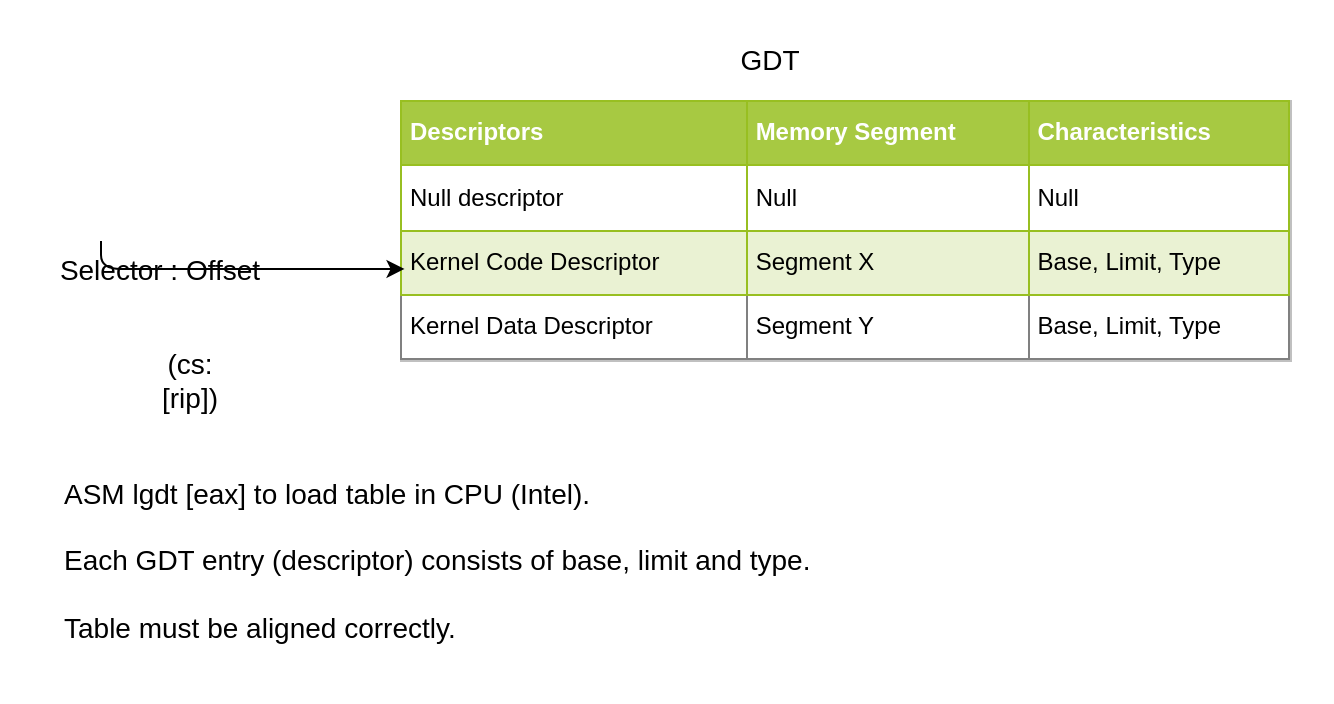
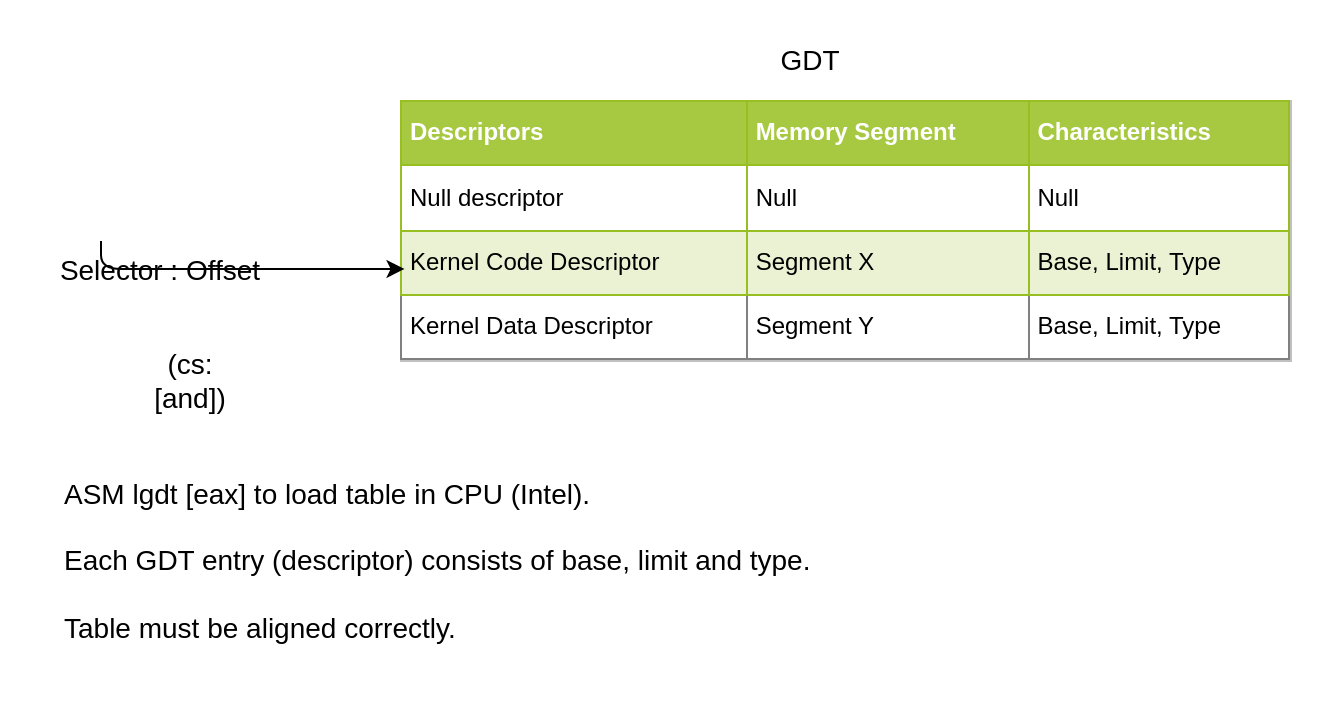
node "GDT": moved (771, 61) -> (811, 61)
node "(cs:[rip])": label "(cs:[rip])" -> "(cs:[and])"
